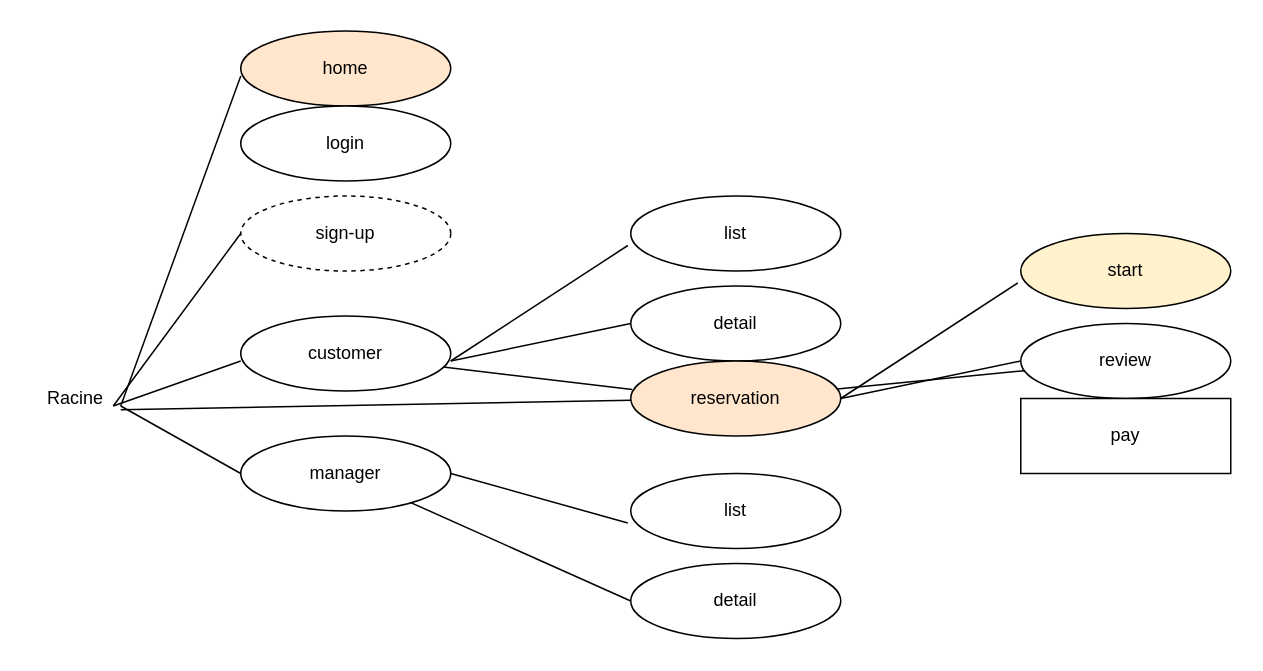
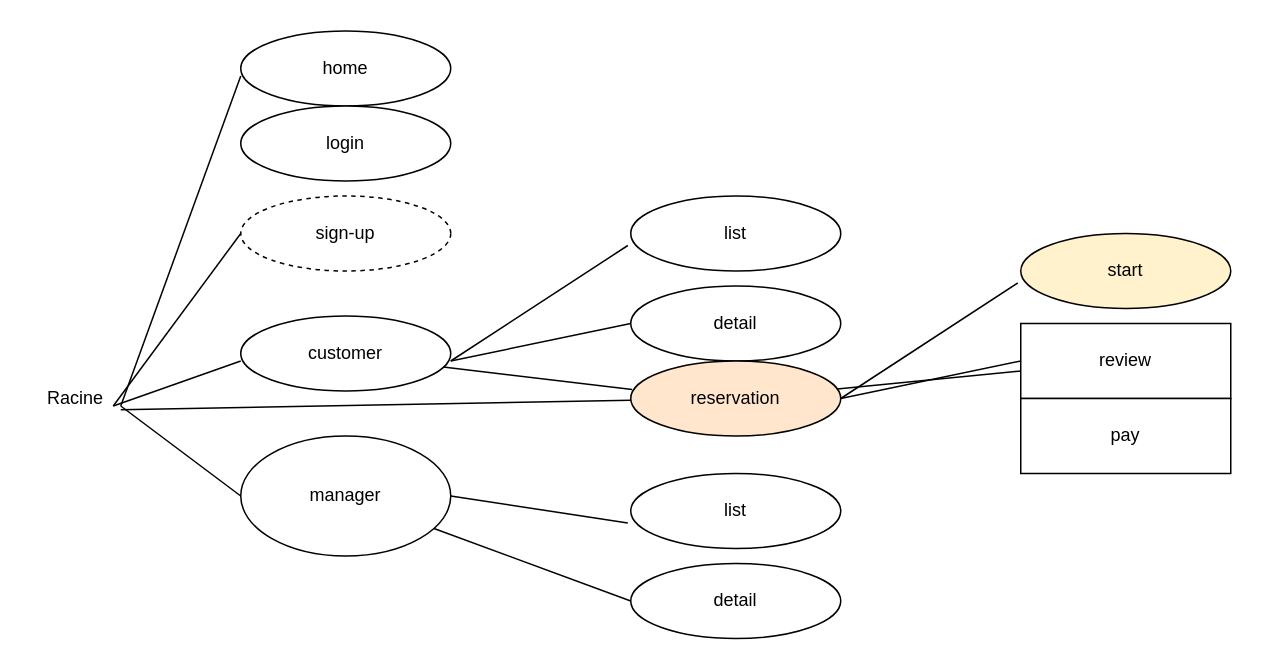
node "home": fillcolor #ffe6cc -> #ffffff
node "review": shape ellipse -> rectangle
node "manager": size 210x75 -> 210x120
